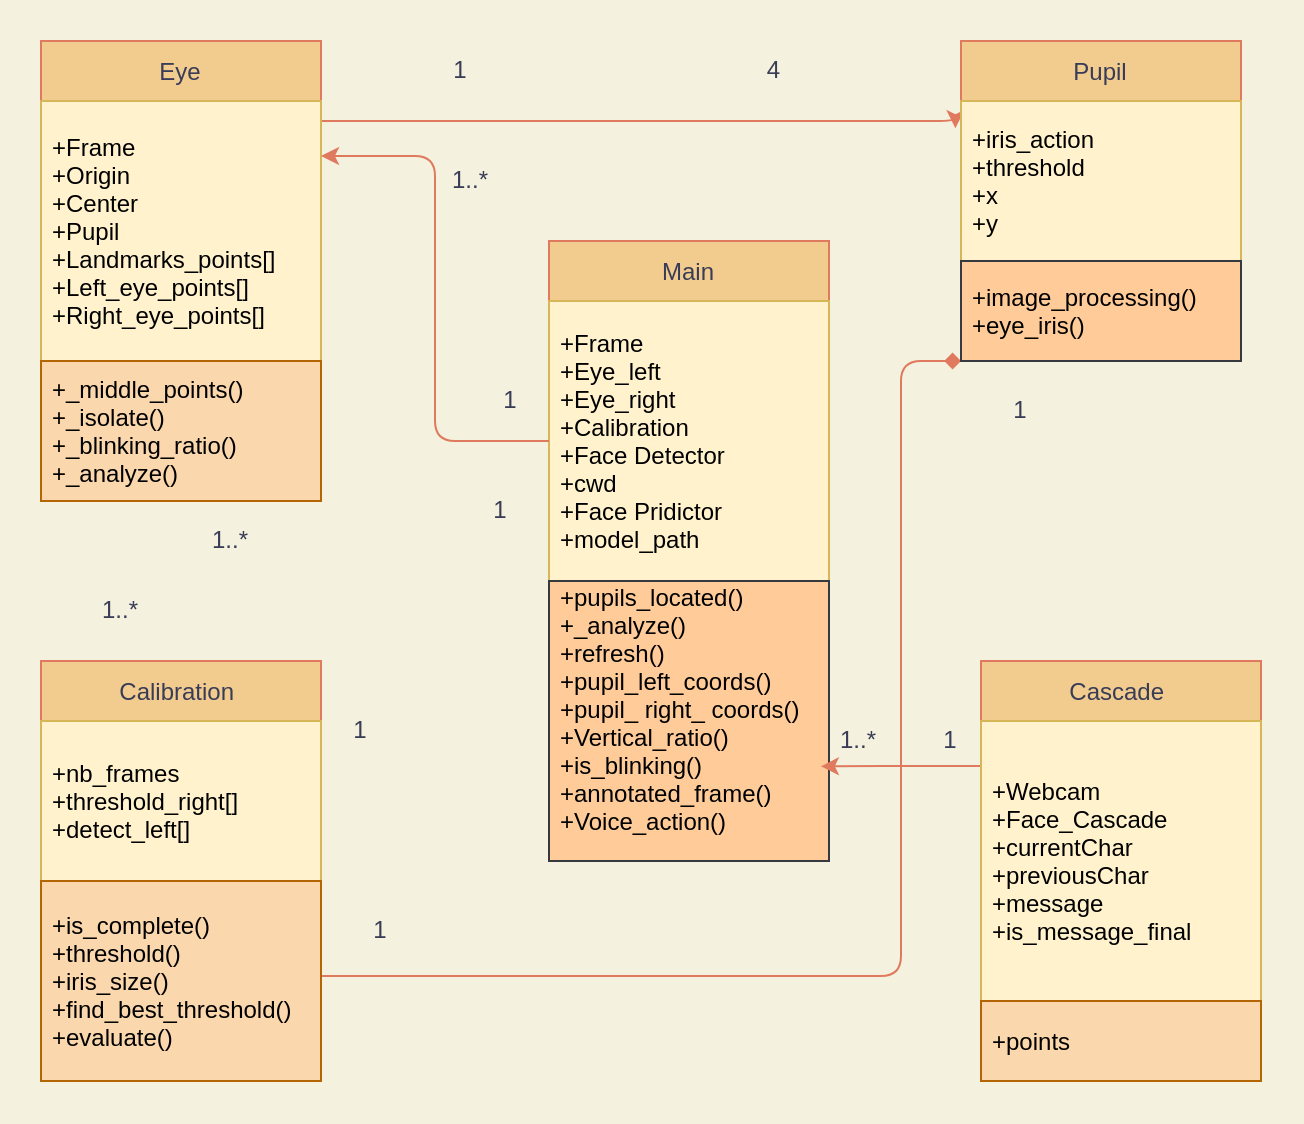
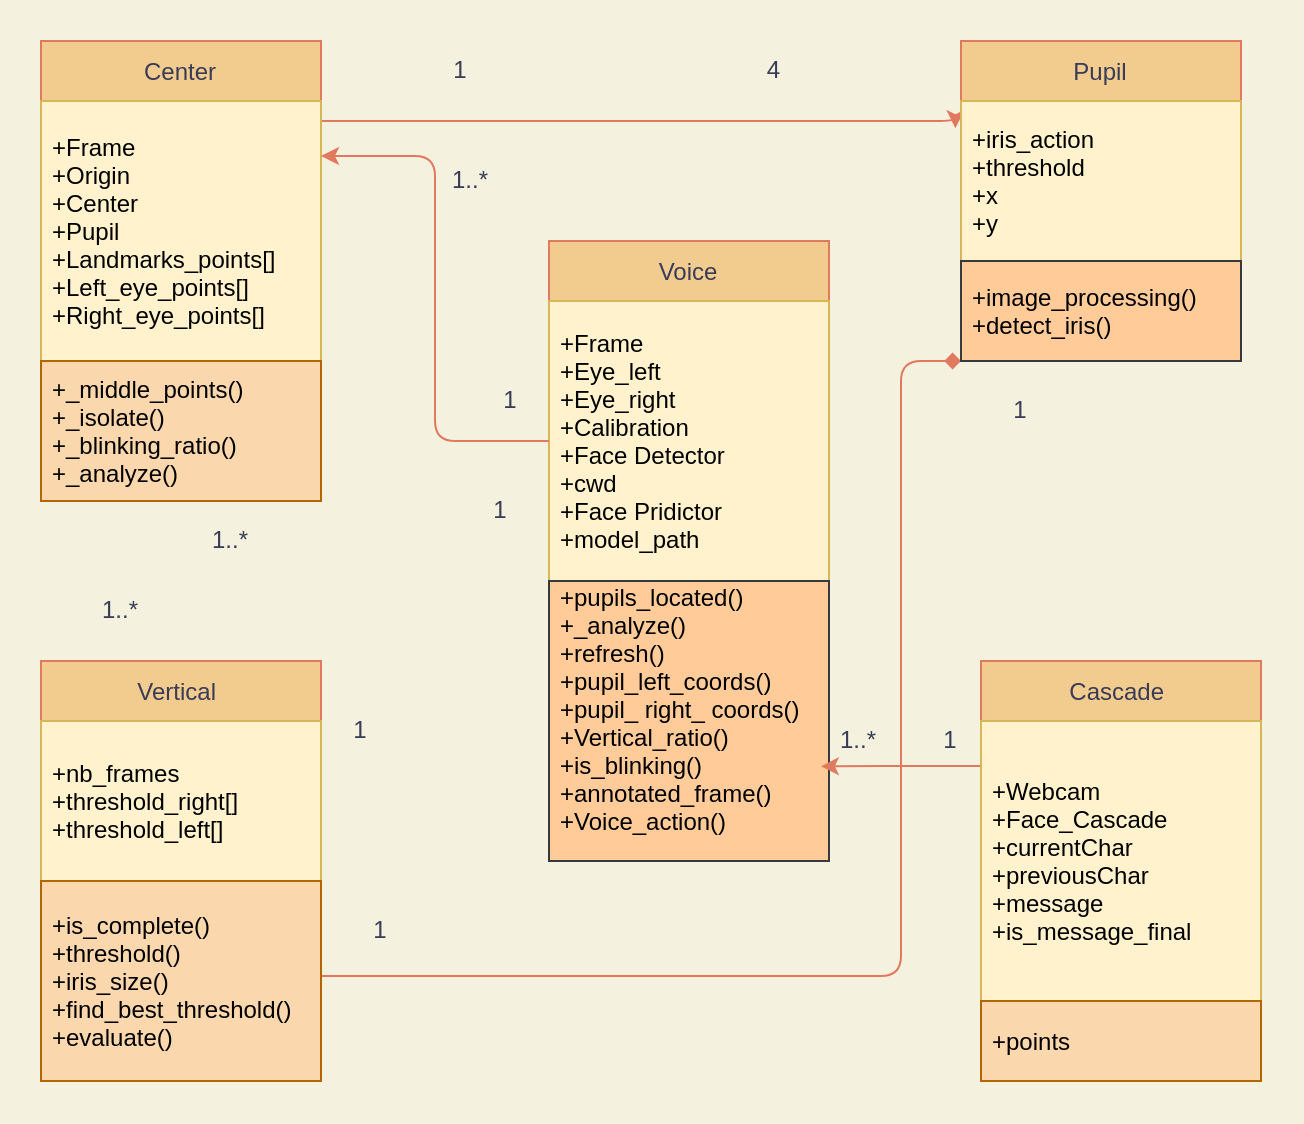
node "Eye": label "Eye" -> "Center"
node "Main": label "Main" -> "Voice"
node "+image_processing() +eye_iris()": label "+image_processing() +eye_iris()" -> "+image_processing() +detect_iris()"
node "Calibration": label "Calibration" -> "Vertical"
node "+nb_frames +threshold_right[] +detect_left[]": label "+nb_frames +threshold_right[] +detect_left[]" -> "+nb_frames +threshold_right[] +threshold_left[]"
